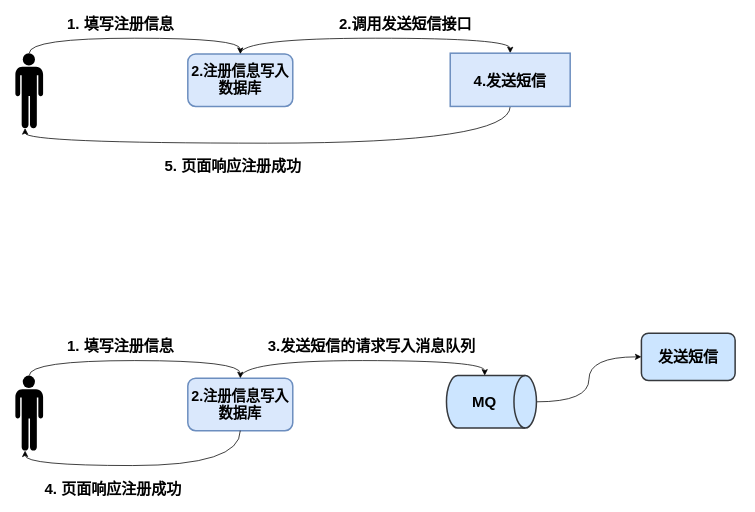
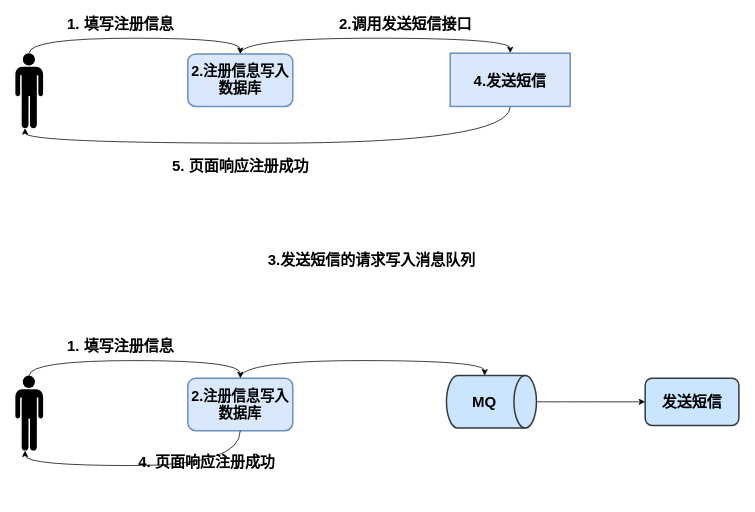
node "5. 页面响应注册成功": moved (233, 165) -> (240, 165)
node "3.发送短信的请求写入消息队列": moved (372, 345) -> (372, 259)
node "发送短信": moved (689, 357) -> (692, 402)
node "4. 页面响应注册成功": moved (113, 488) -> (207, 462)
